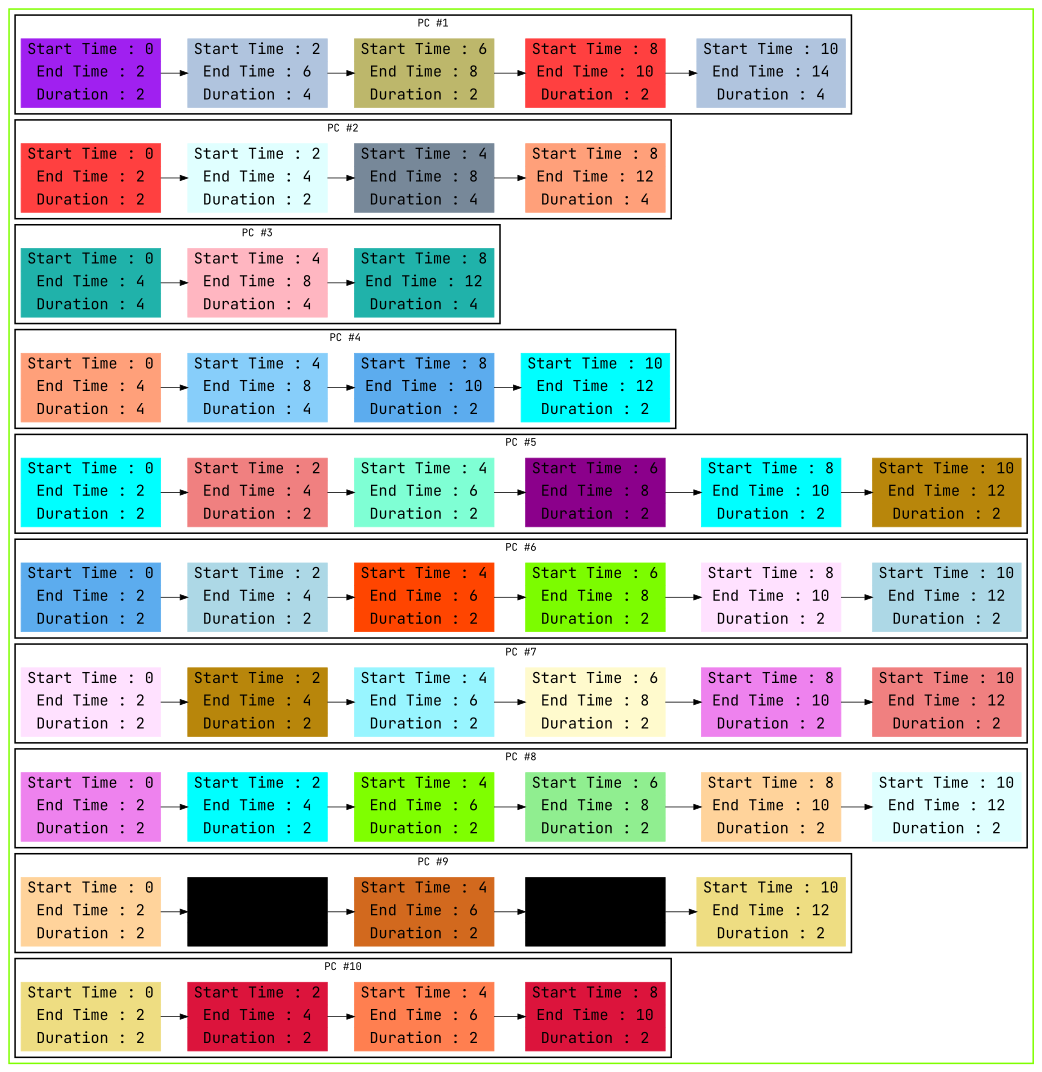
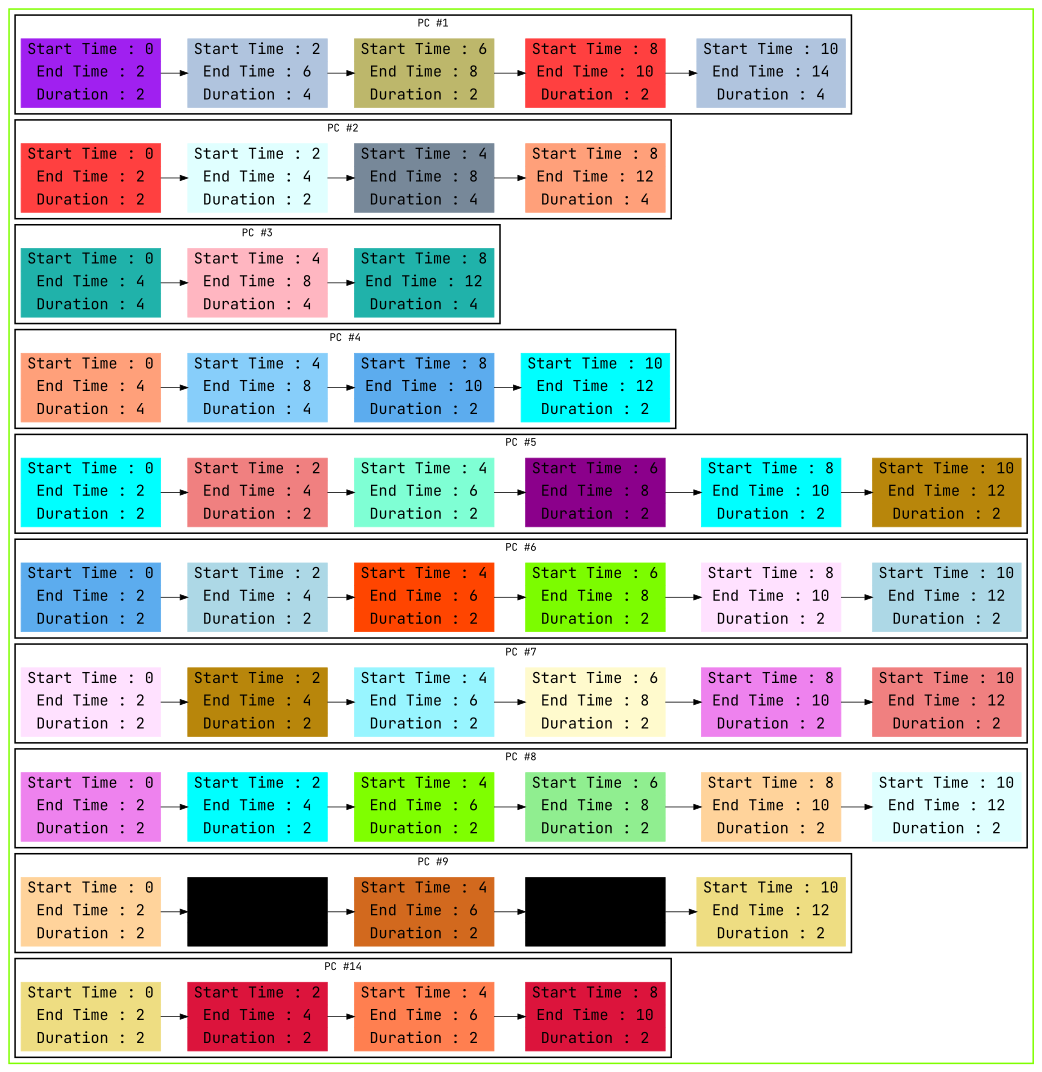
cluster "PC #10": label "PC #10" -> "PC #14"
